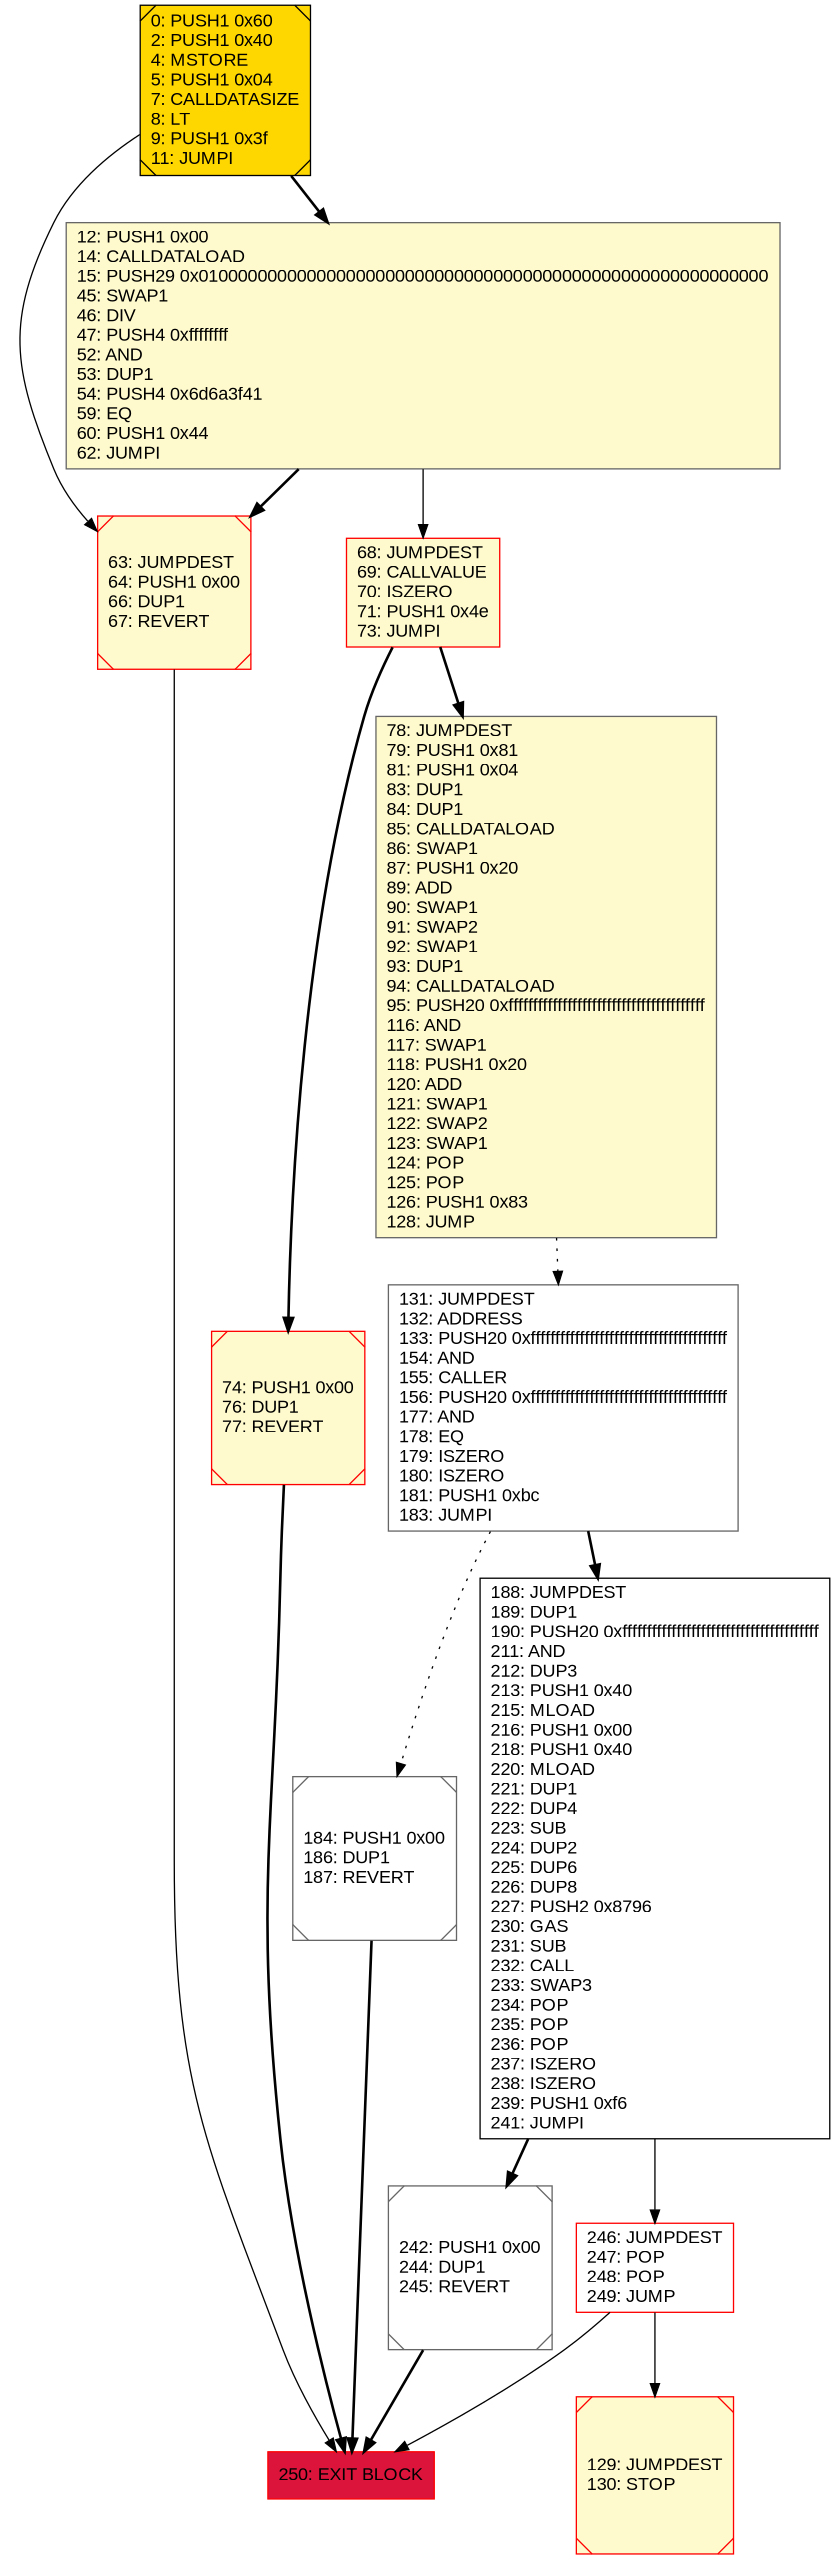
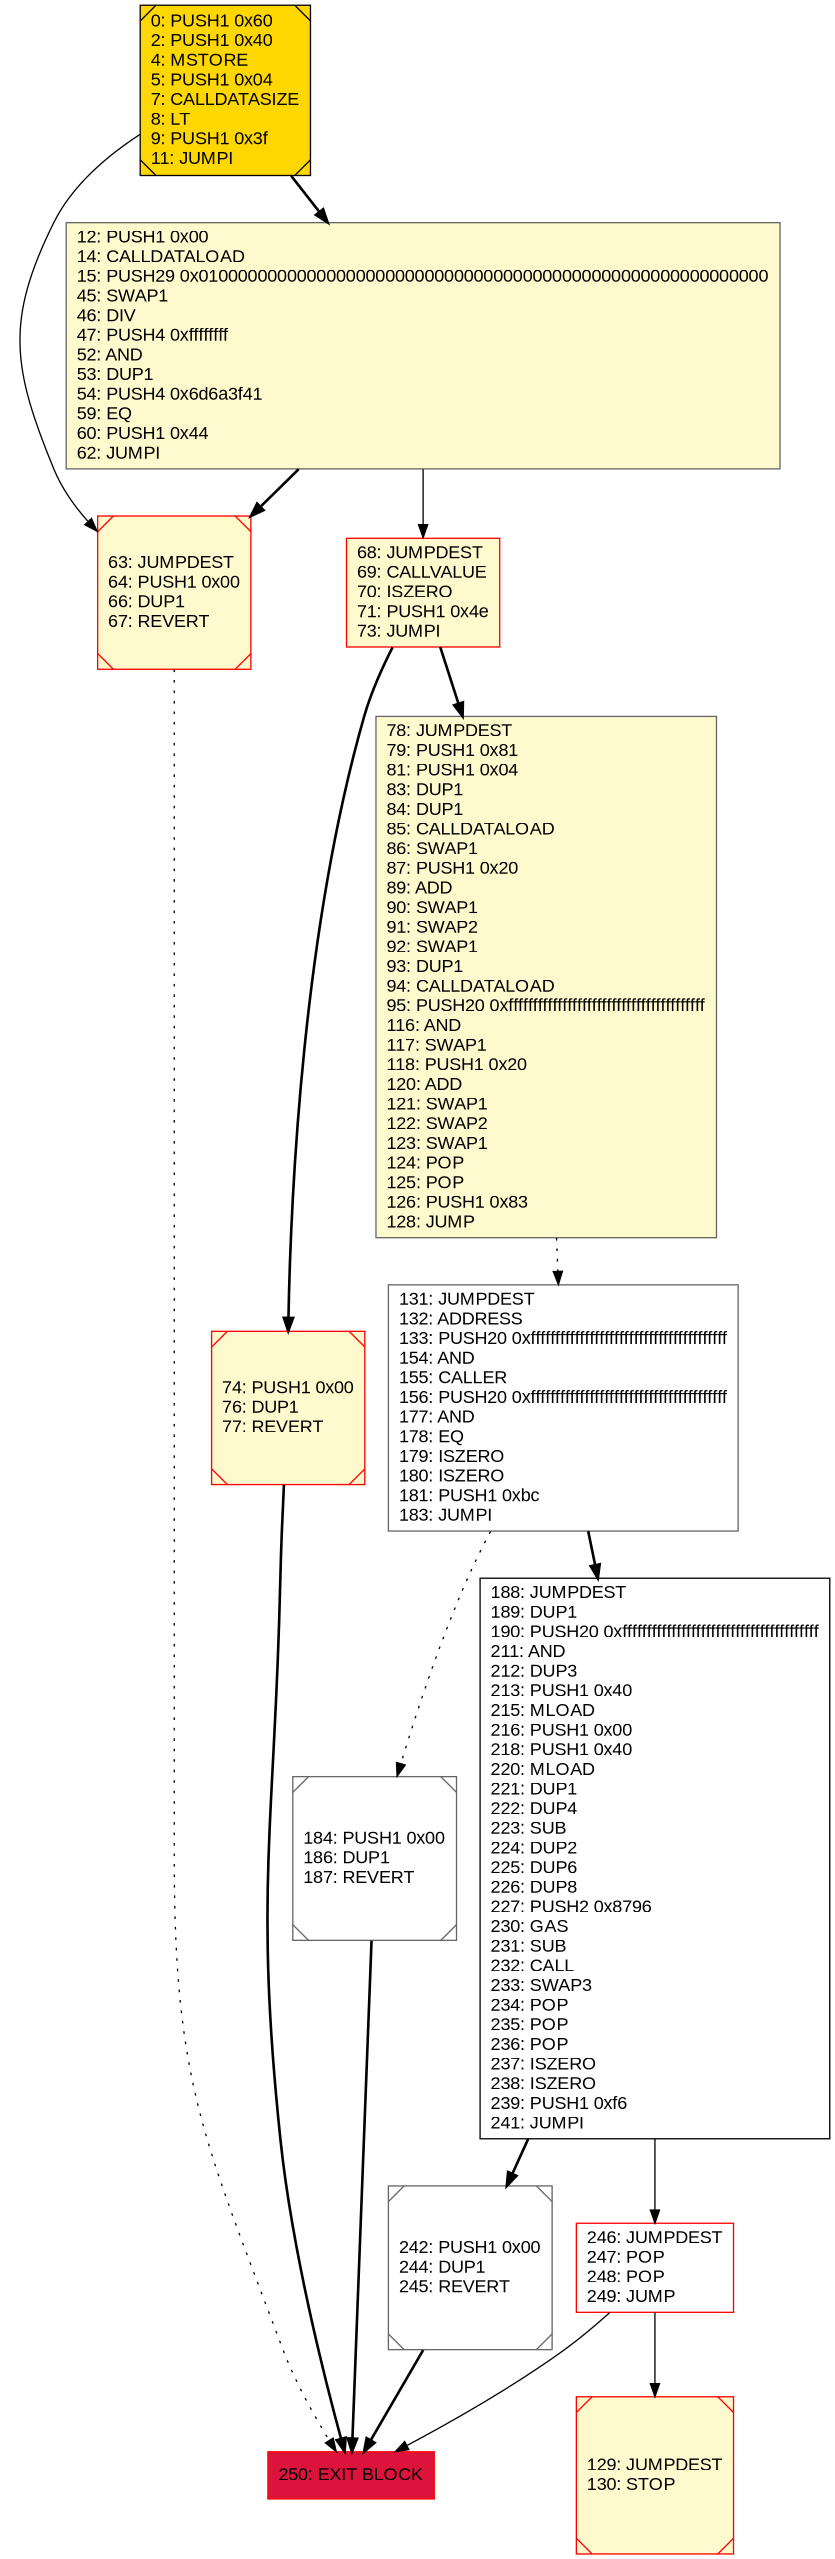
edge "63: JUMPDEST 64: PUSH1 0x00 66: DUP1 67: REVERT" -> "250: EXIT BLOCK": style solid -> dotted
